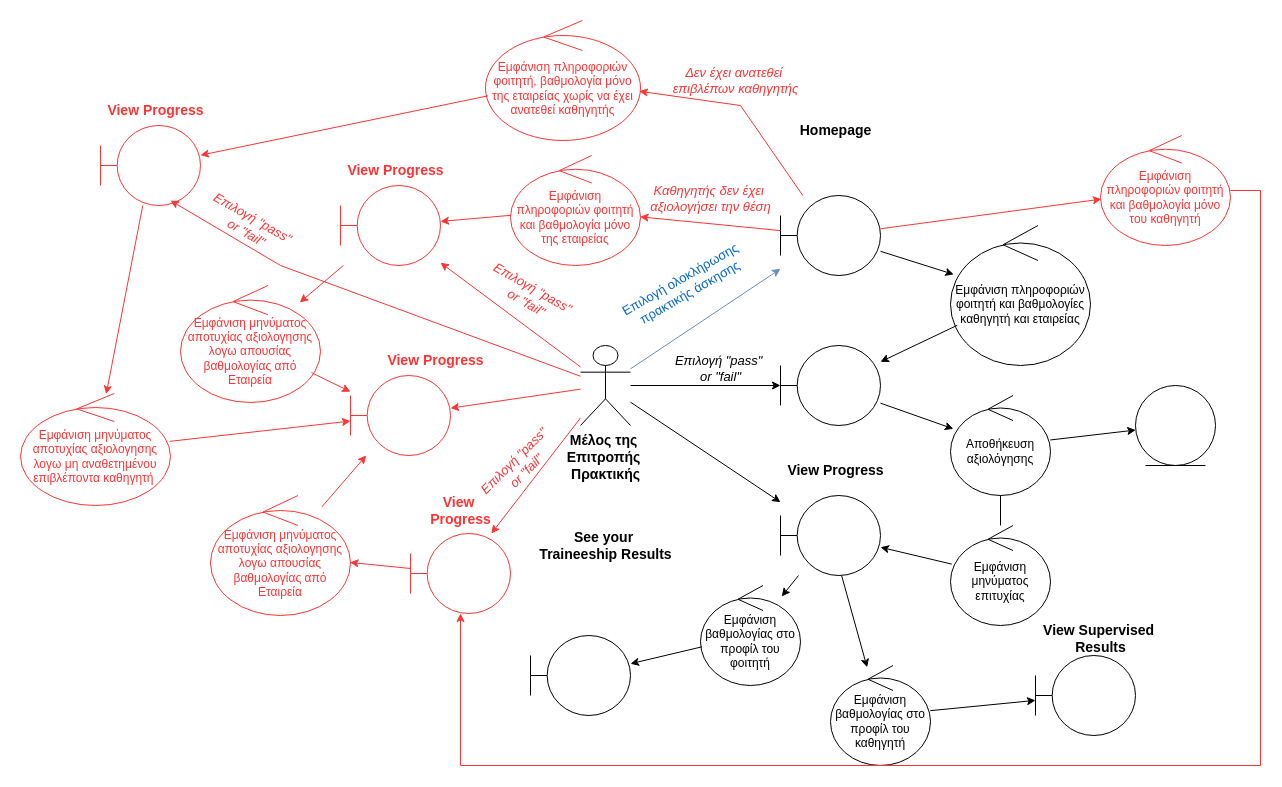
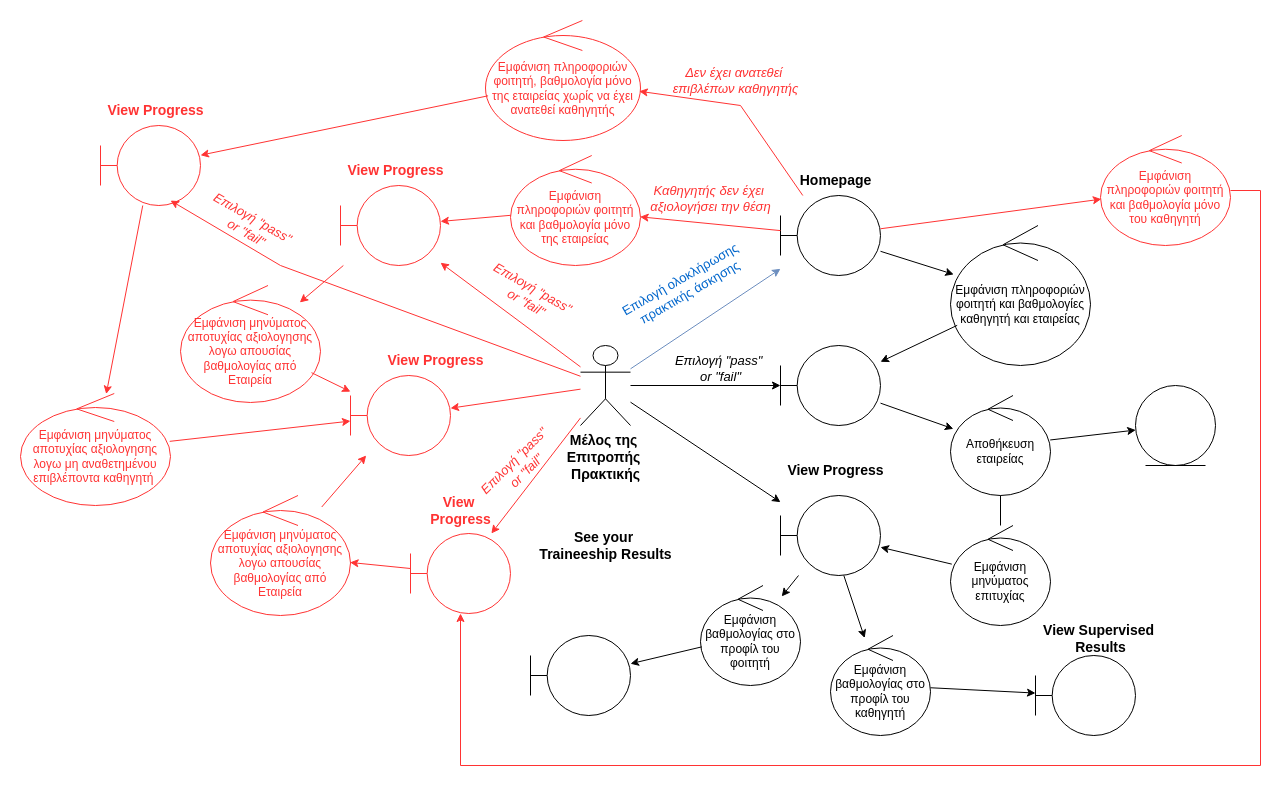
node "Homepage": moved (836, 131) -> (836, 181)
node "Αποθήκευση αξιολόγησης": label "Αποθήκευση αξιολόγησης" -> "Αποθήκευση εταιρείας"
node "Εμφάνιση βαθμολογίας στο προφίλ του καθηγητή": moved (881, 716) -> (881, 686)
